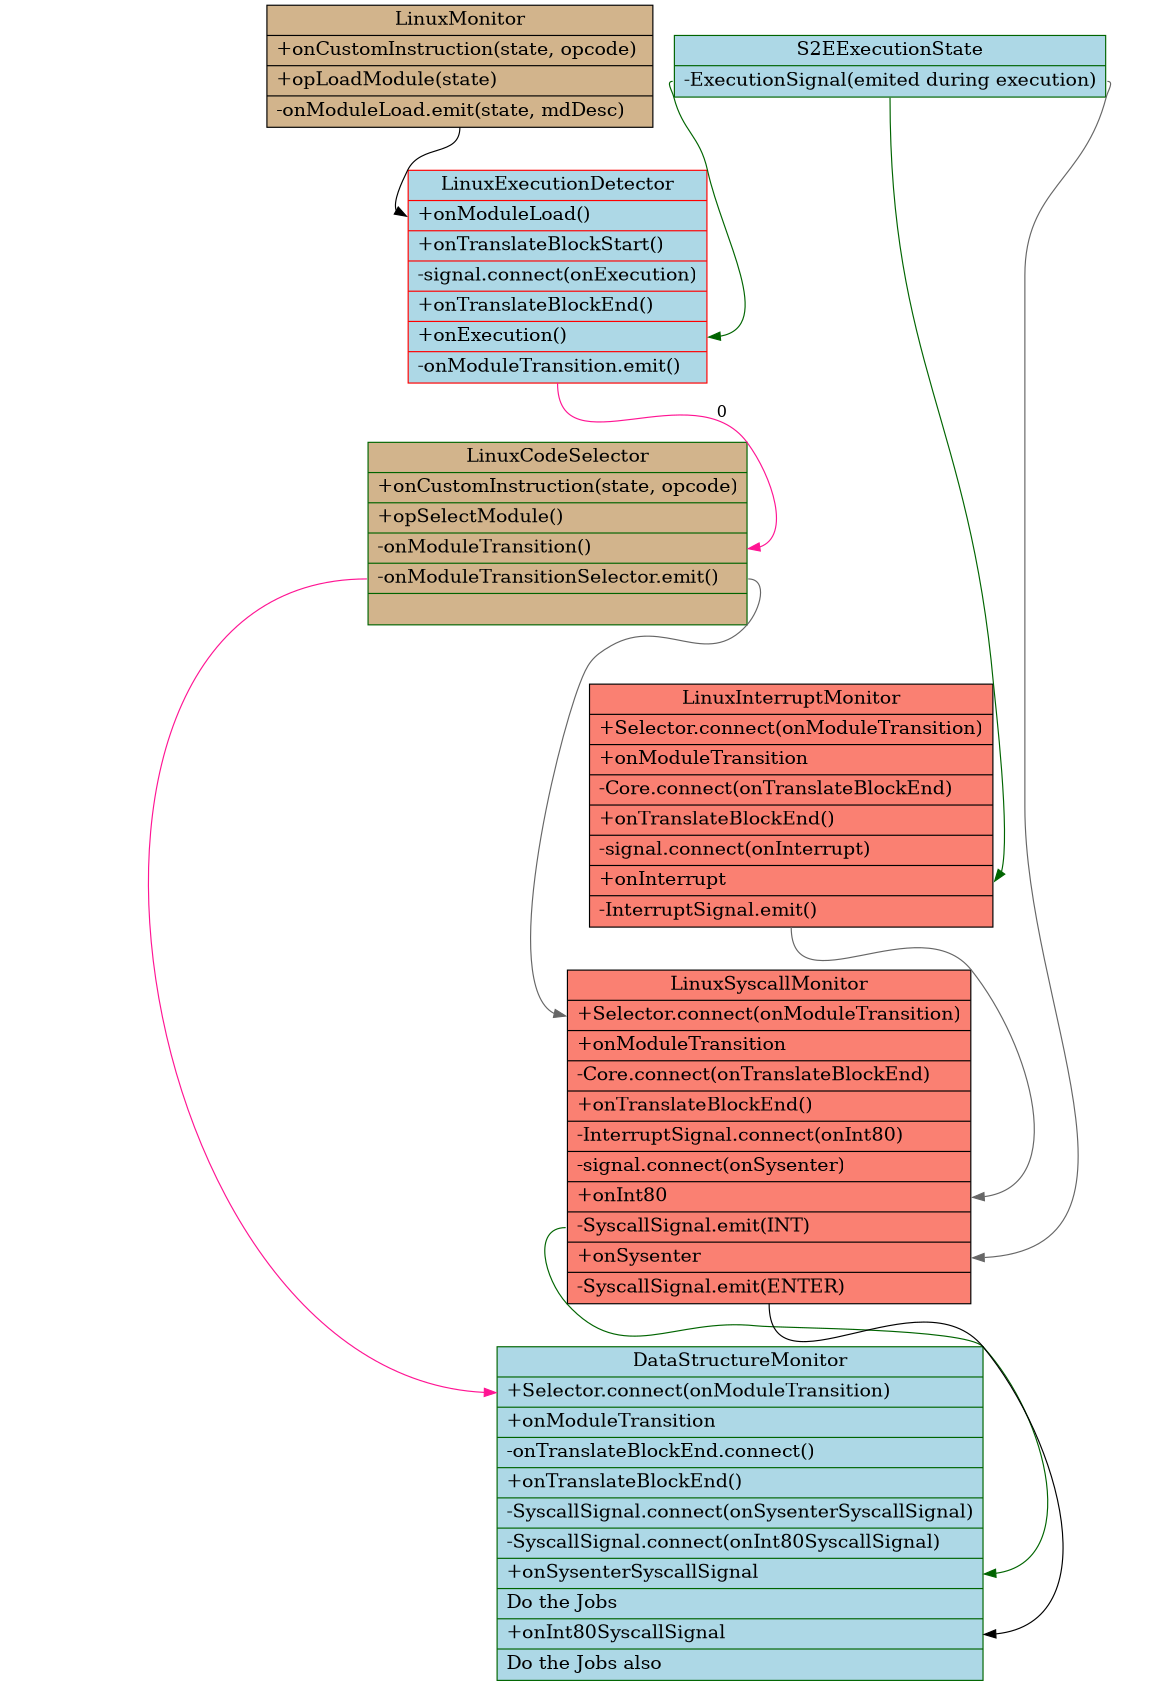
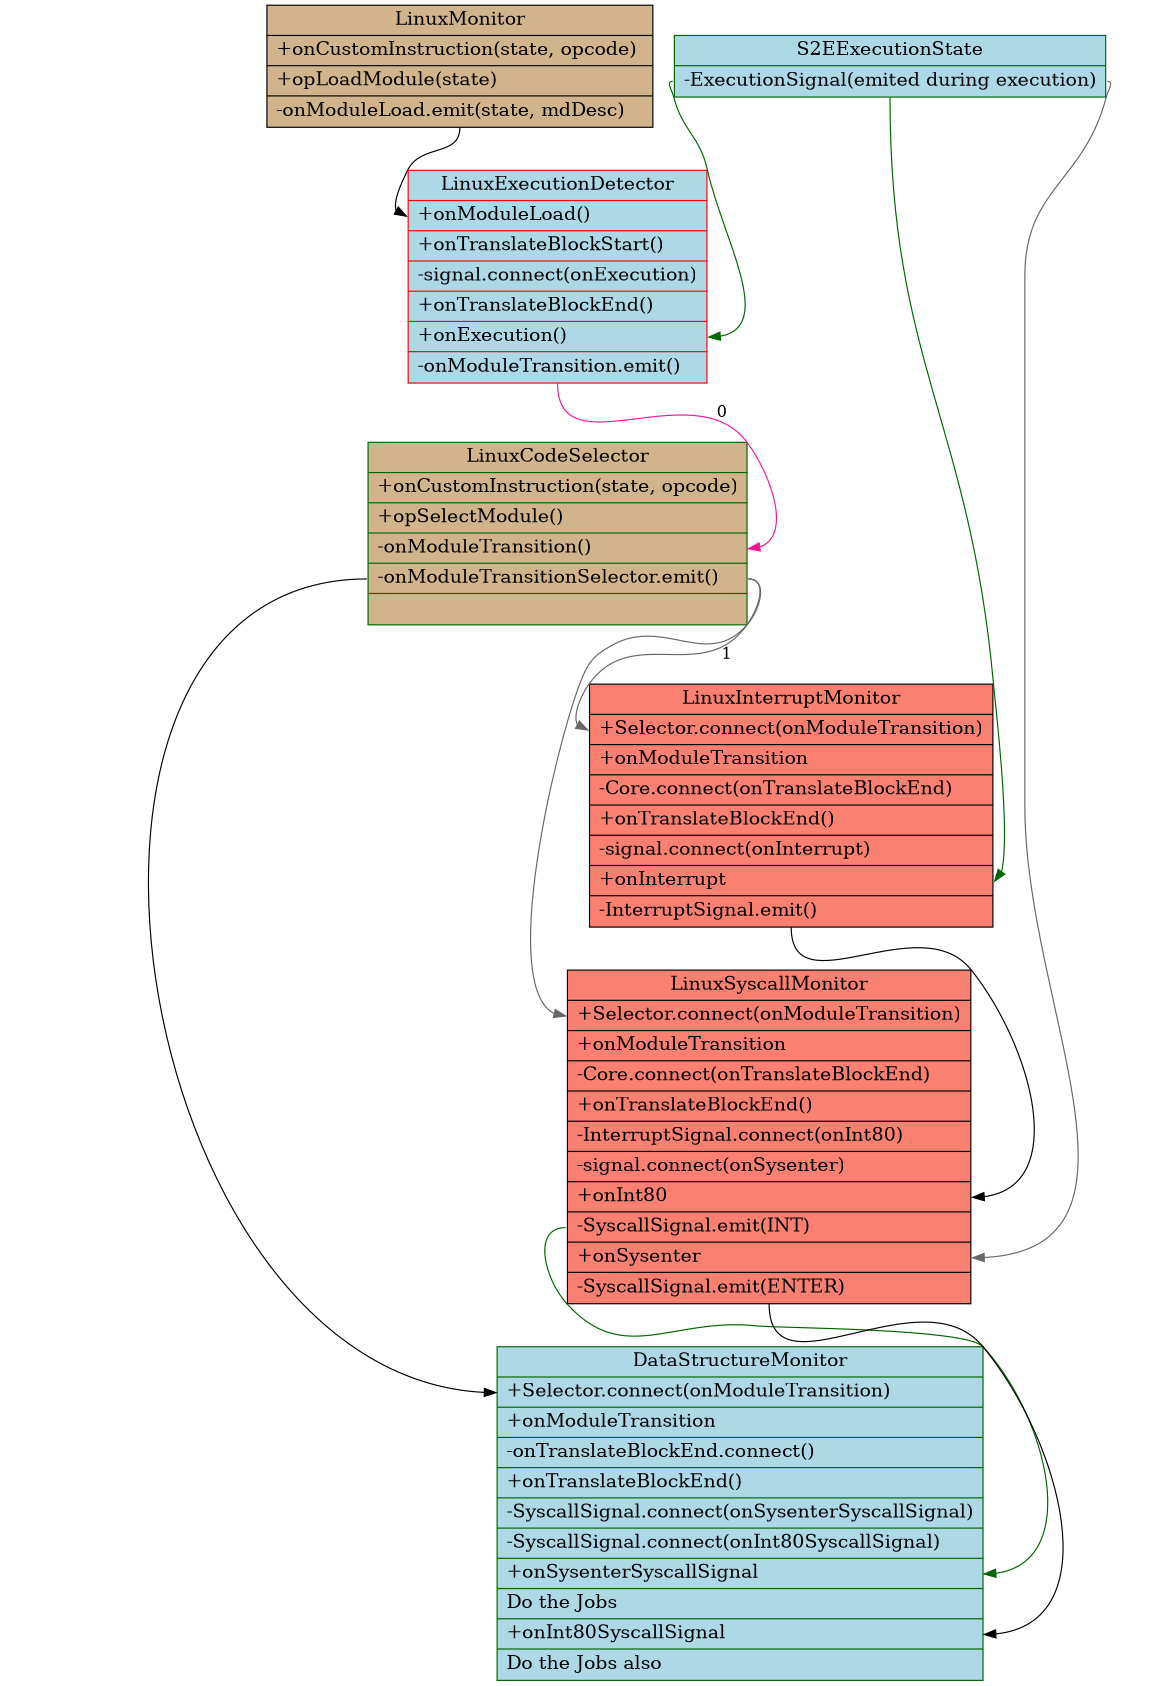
edge "LinuxCodeSelector" -> "LinuxInterruptMonitor": added, label "1"
edge "LinuxInterruptMonitor" -> "LinuxSyscallMonitor": color gray40 -> black
edge "LinuxCodeSelector" -> "DataStructureMonitor": color deeppink -> black
